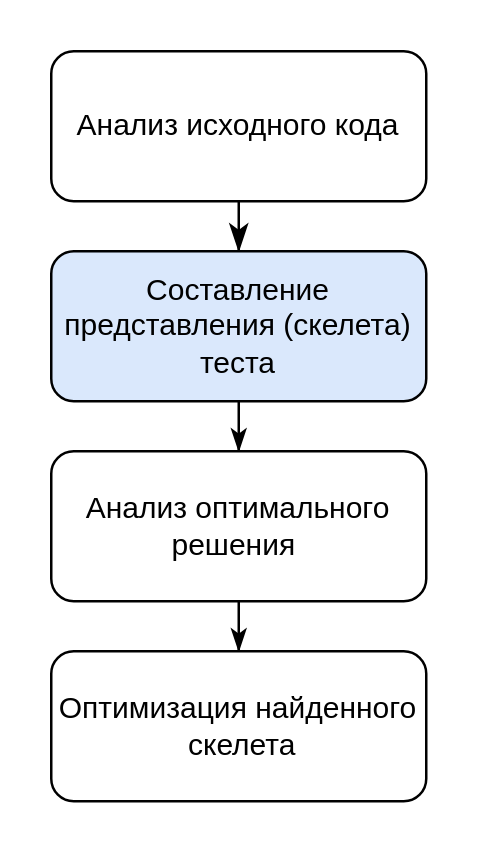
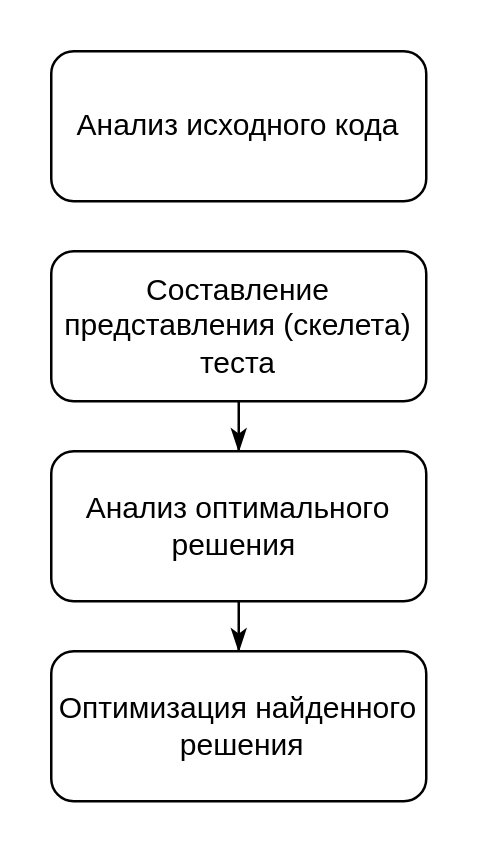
edge "Анализ исходного кода" -> "Составление представления (скелета) теста": removed
node "Составление представления (скелета) теста": fillcolor #dae8fc -> #ffffff
node "Оптимизация найденного скелета": label "Оптимизация найденного скелета" -> "Оптимизация найденного решения"
